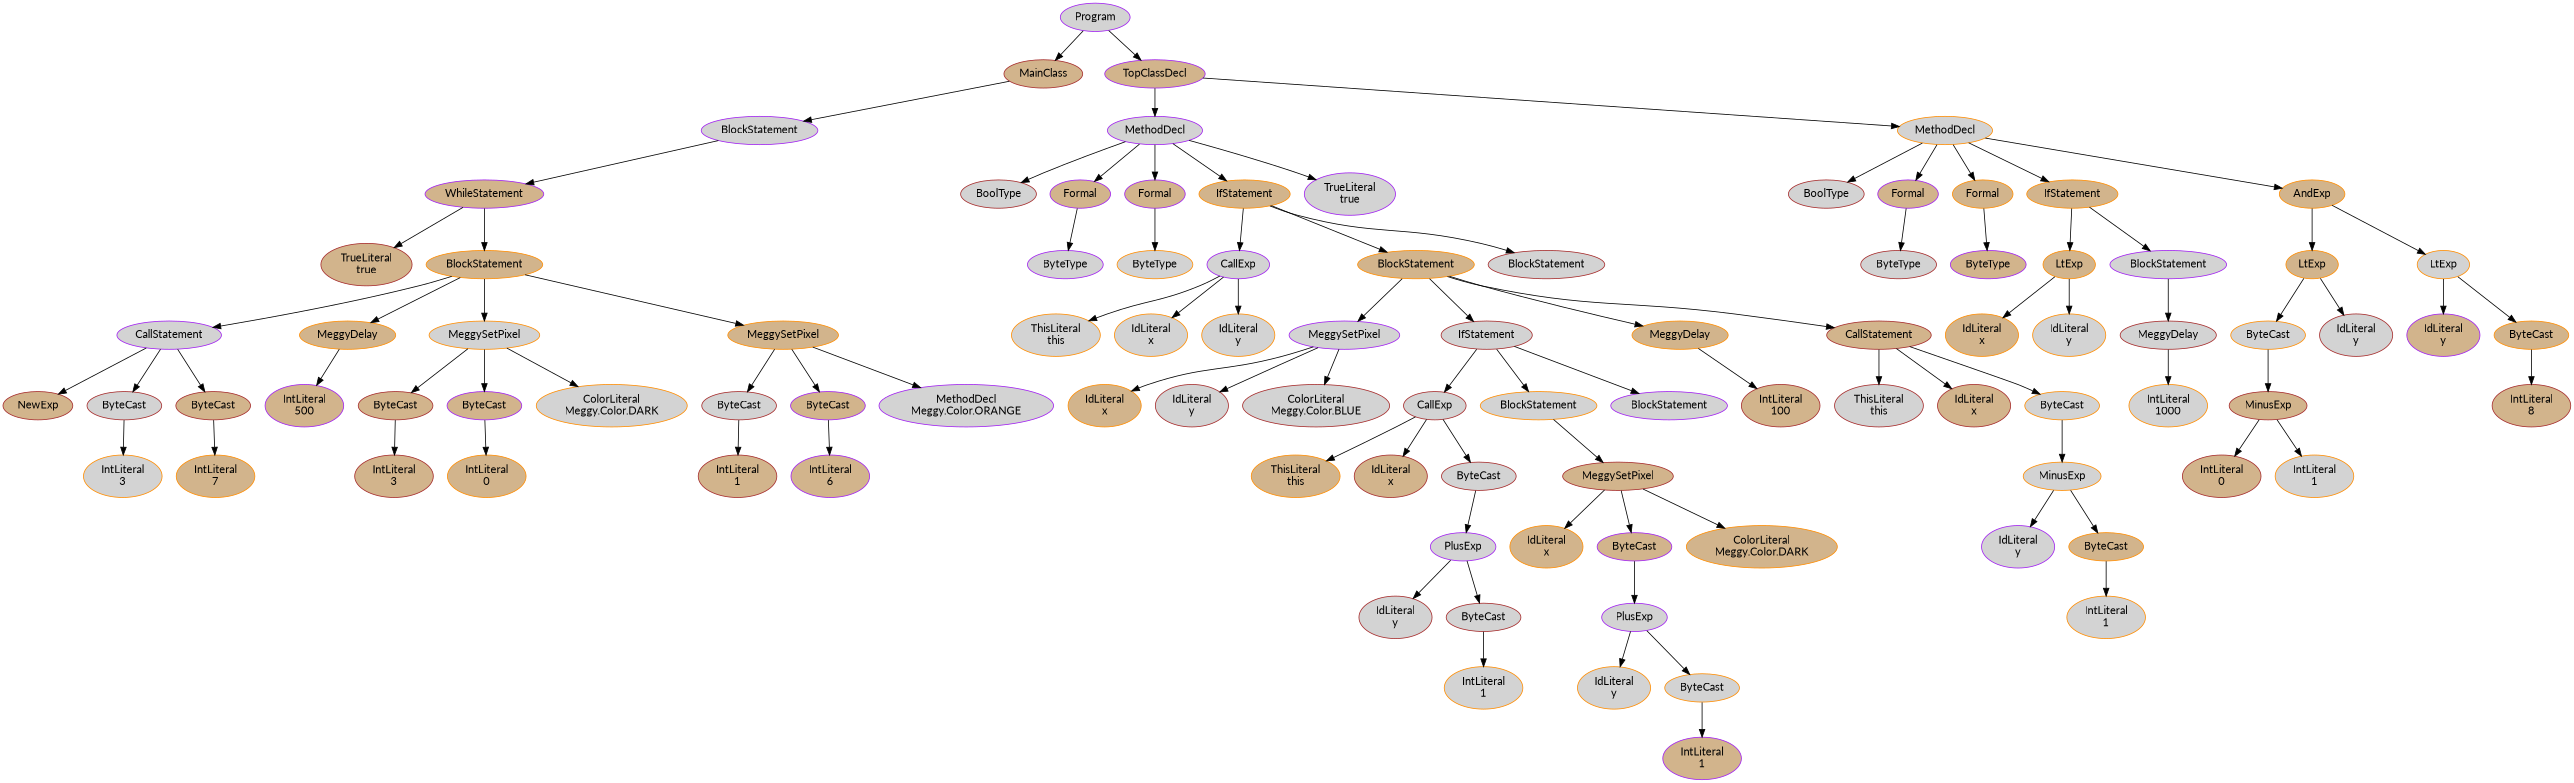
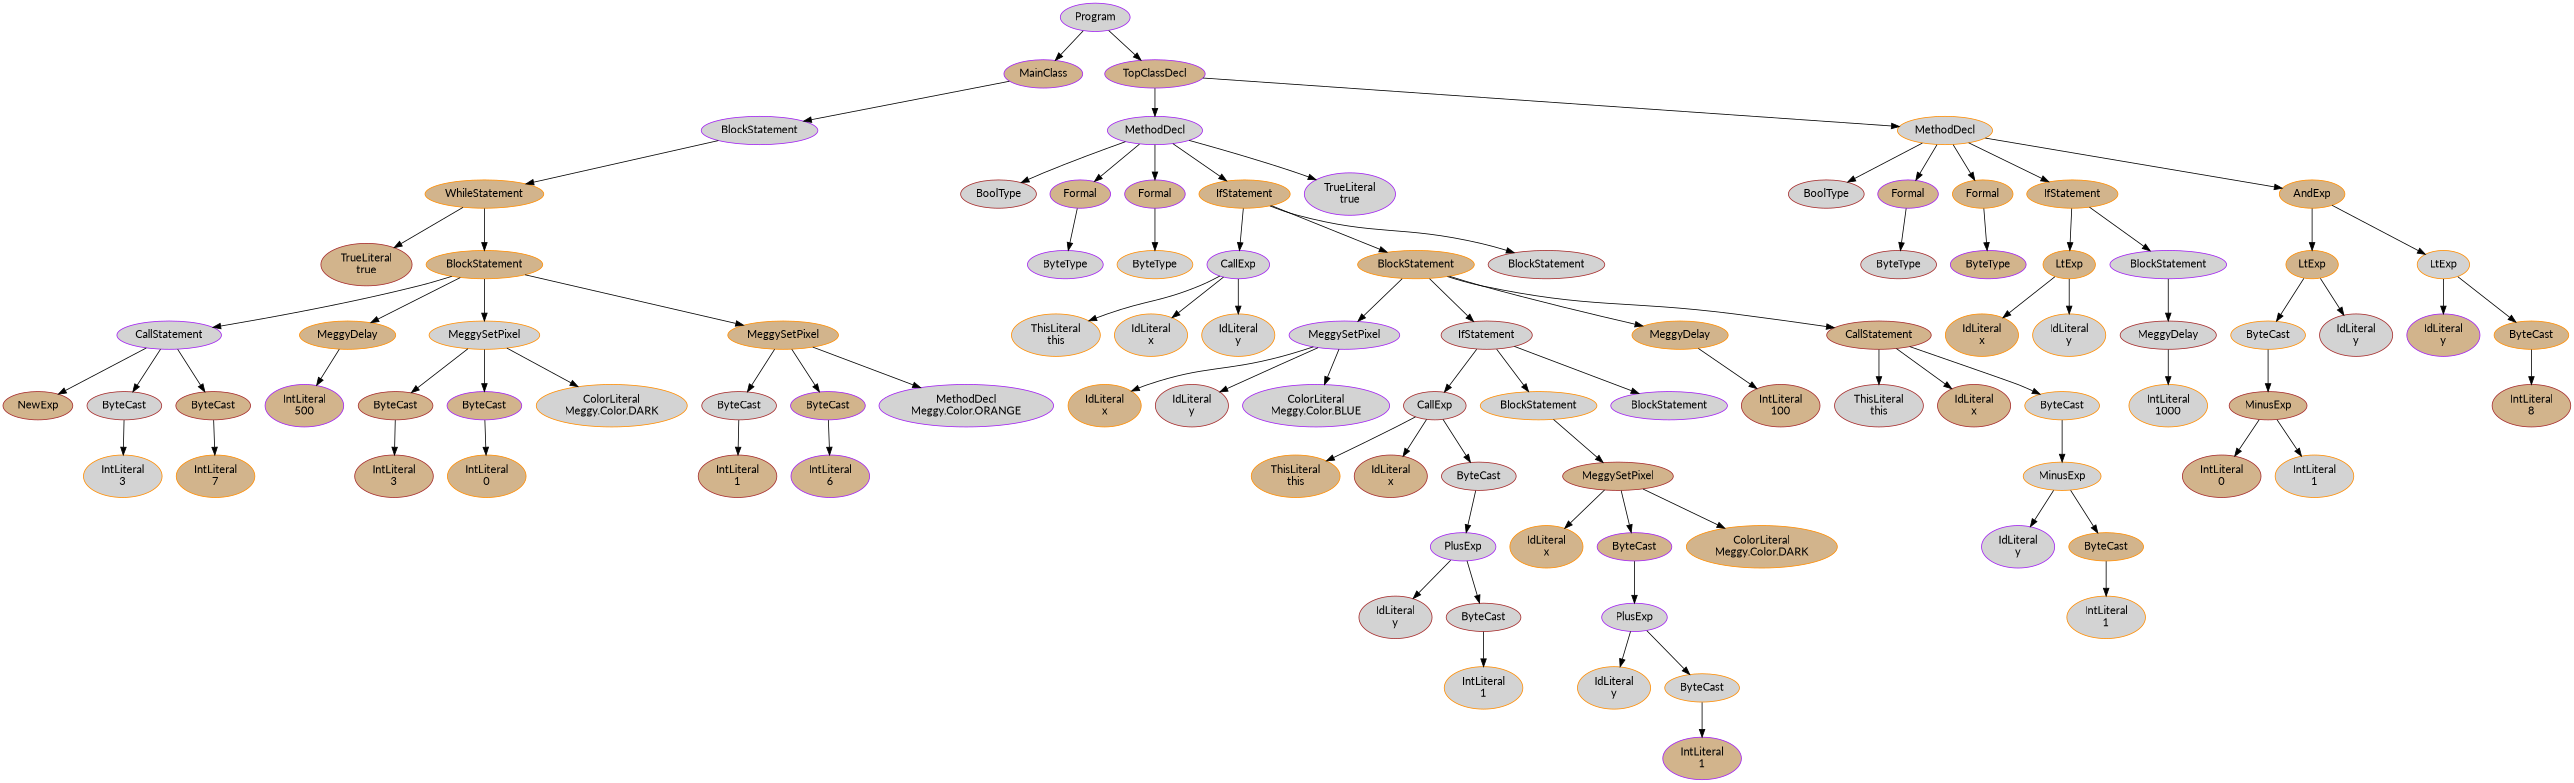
node "MainClass": color brown -> purple
node "WhileStatement": color purple -> darkorange
node "ColorLiteral Meggy.Color.BLUE": color brown -> purple
